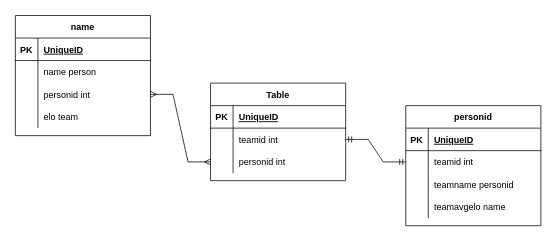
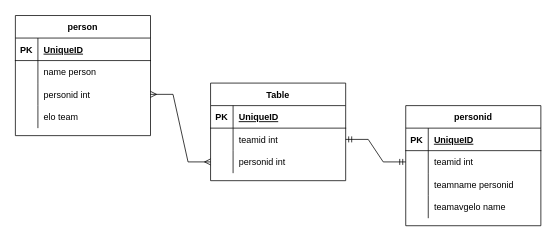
node "name": label "name" -> "person"
